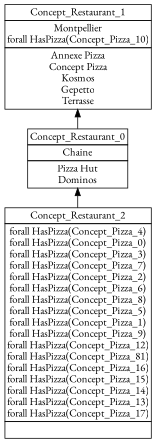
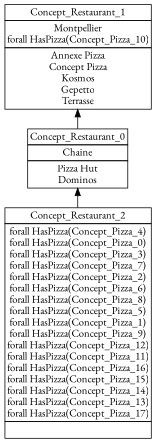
node "Concept_Restaurant_2": text "forall HasPizza(Concept_Pizza_81)" -> "forall HasPizza(Concept_Pizza_11)"
